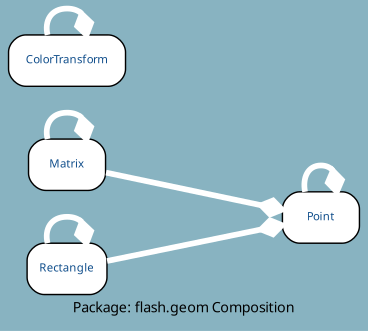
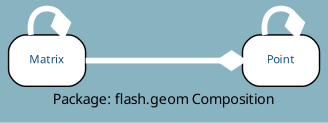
node "ColorTransform": removed
node "Rectangle": removed
